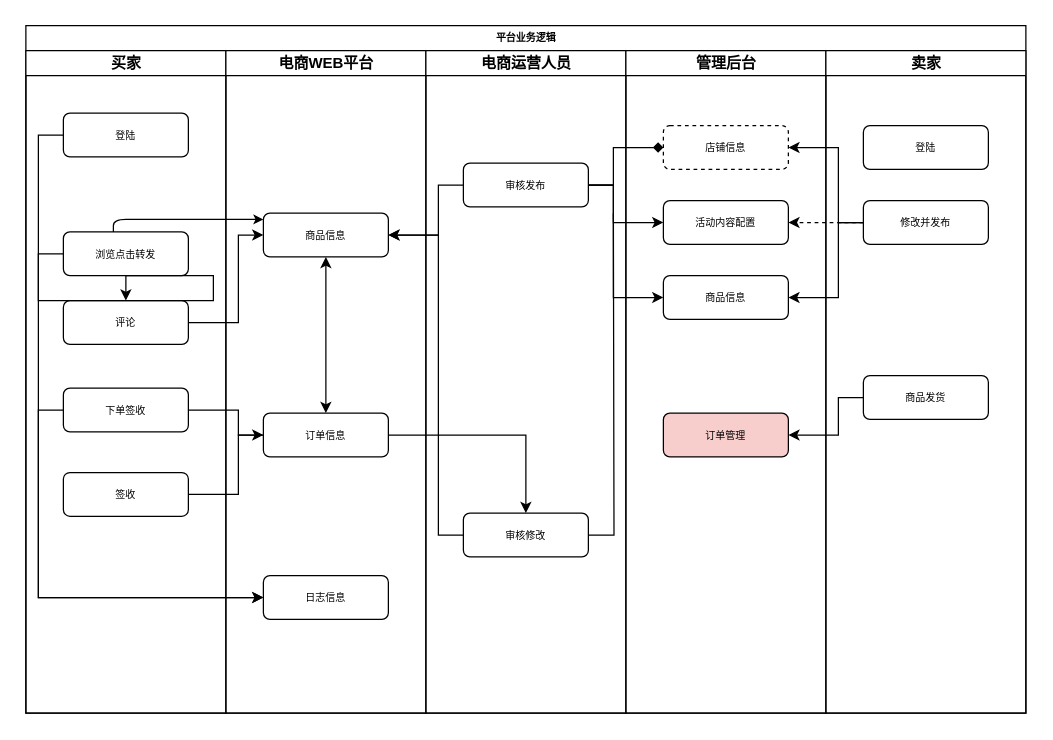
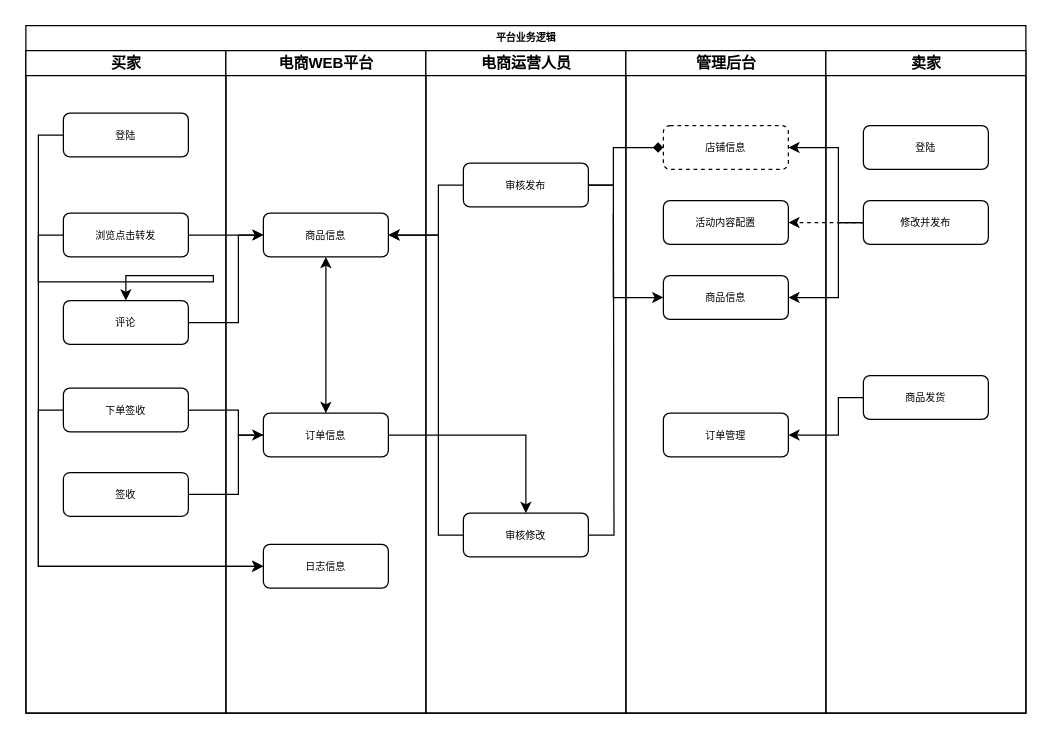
edge "审核发布" -> "活动内容配置": removed
node "浏览点击转发": moved (126, 254) -> (126, 235)
node "订单管理": fillcolor #f8cecc -> #ffffff
node "日志信息": moved (326, 598) -> (326, 566)
